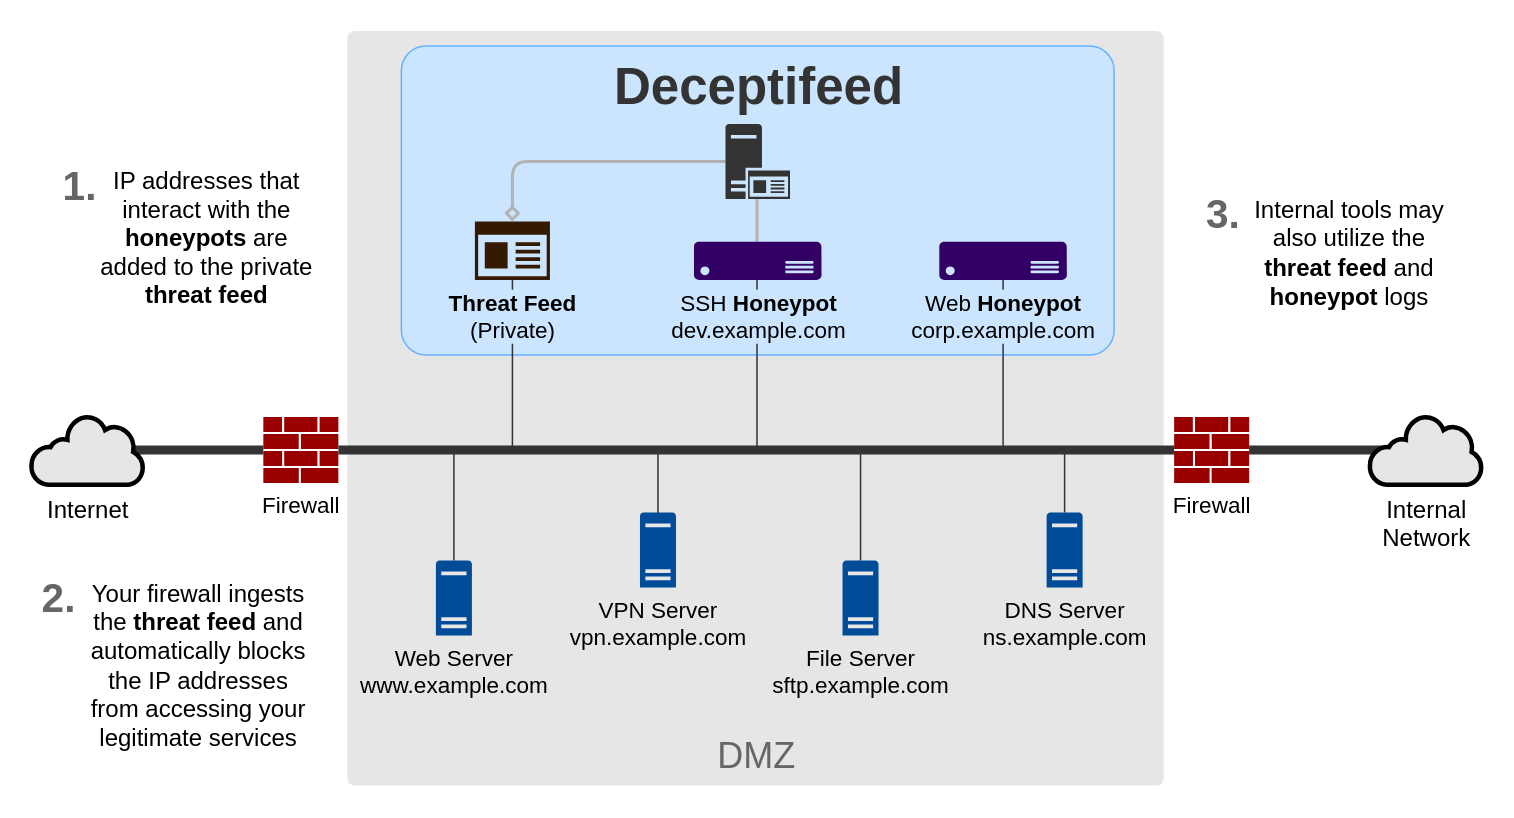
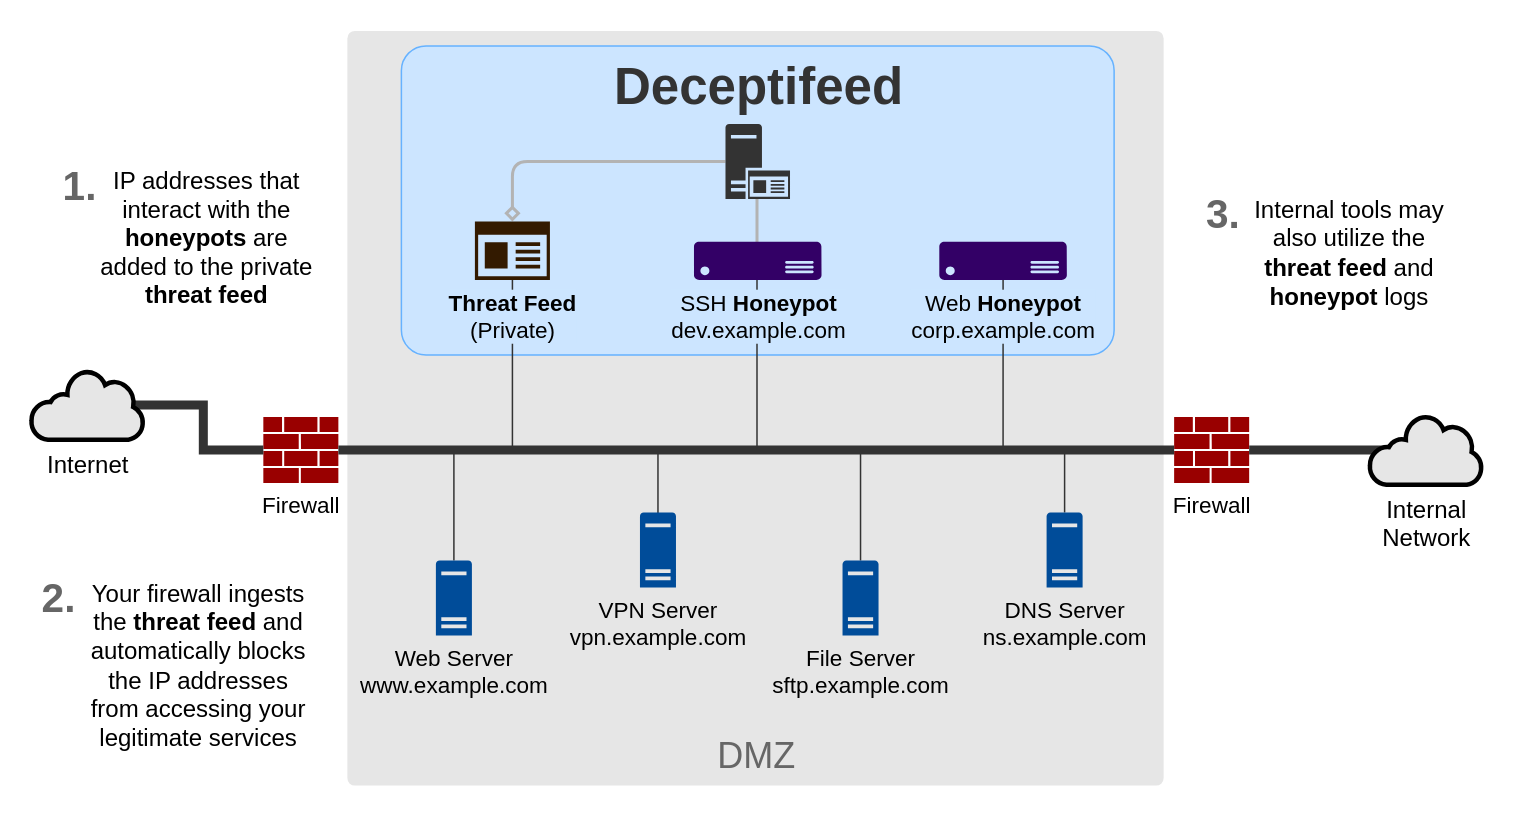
node "Internet": moved (87, 450) -> (87, 405)
